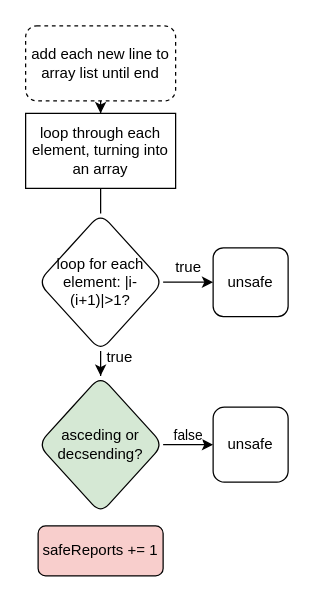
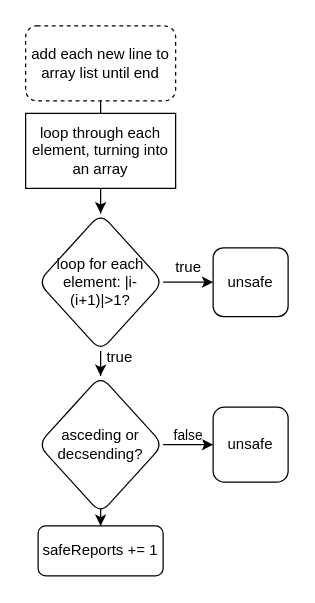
edge "add each new line to array list until end" -> "loop through each element, turning into an array": arrowhead classic -> none
edge "loop through each element, turning into an array" -- "loop for each element: |i-(i+1)|>1?": arrowhead none -> classic
node "asceding or decsending?": fillcolor #d5e8d4 -> #ffffff
edge "asceding or decsending?" -> "safeReports += 1": added
node "safeReports += 1": fillcolor #f8cecc -> #ffffff
